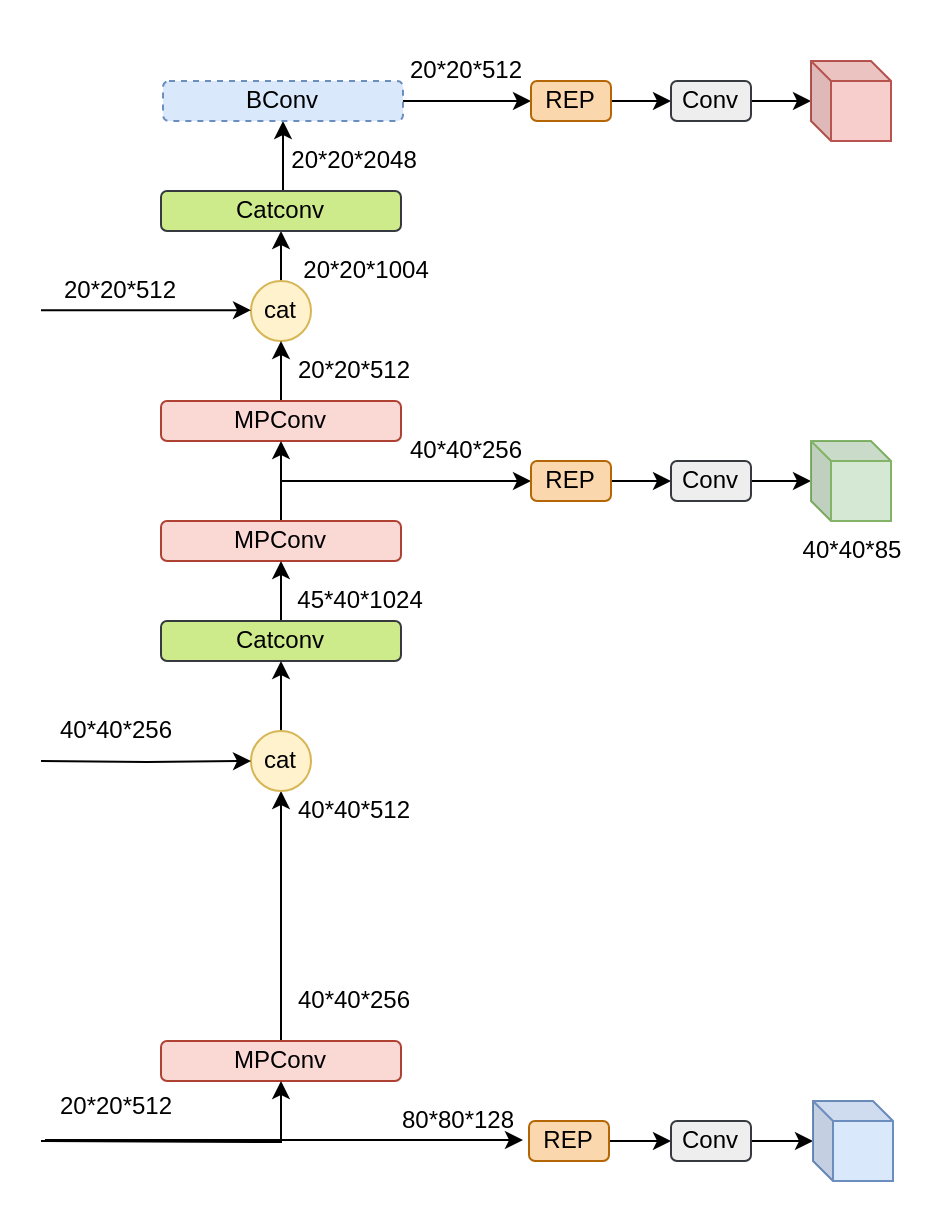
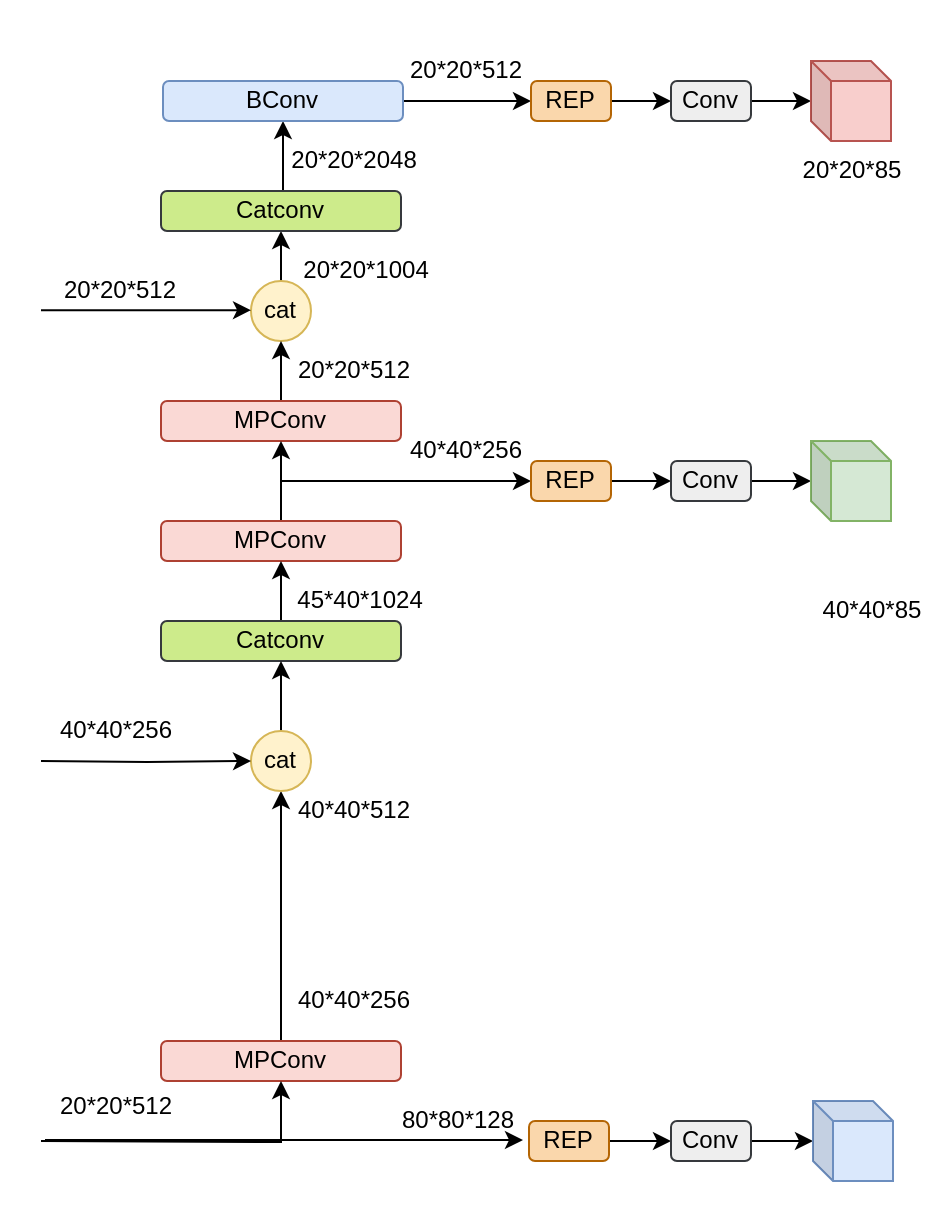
node "BConv": style dashed -> solid
node "20*20*85": added
node "40*40*85": moved (853, 551) -> (873, 611)
